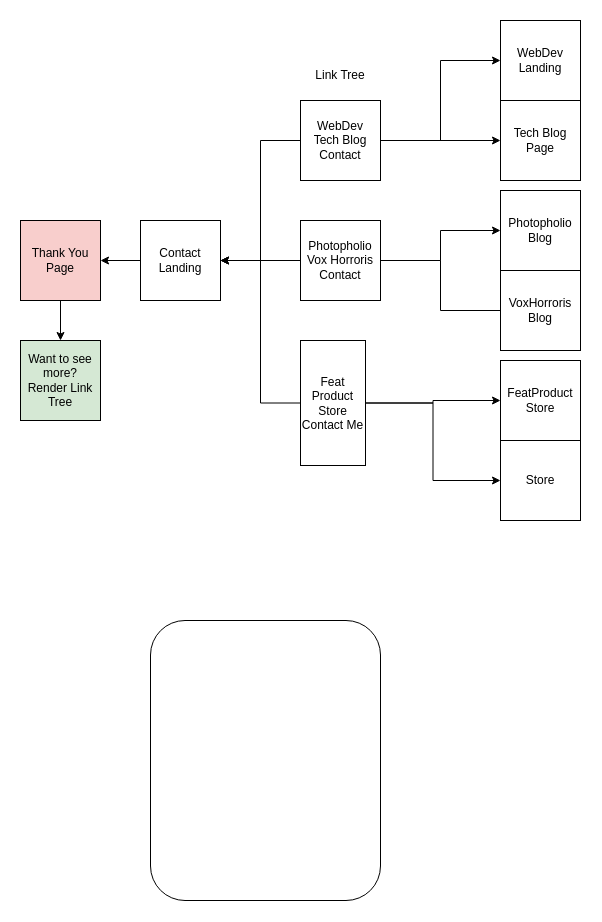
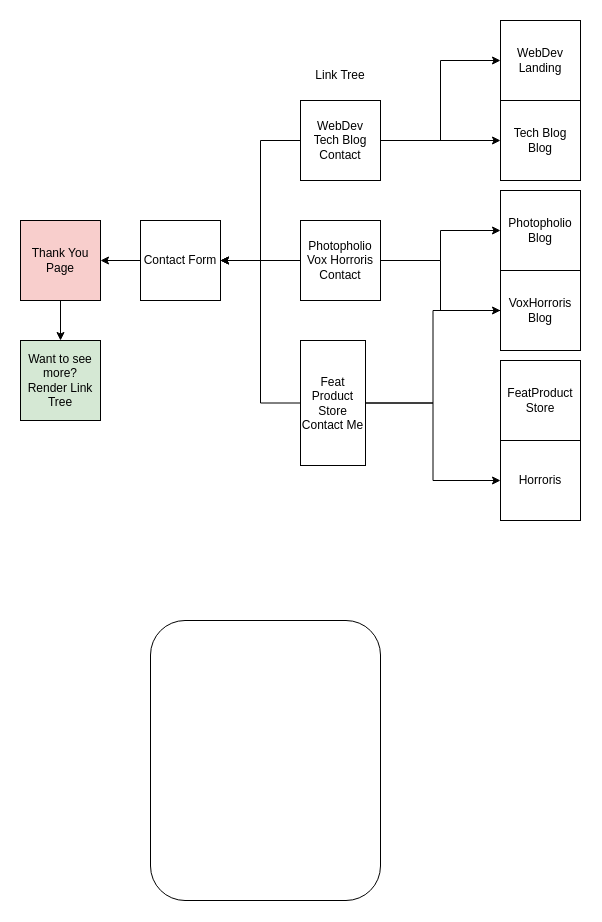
node "Tech Blog Page": label "Tech Blog Page" -> "Tech Blog Blog"
node "Contact Landing": label "Contact Landing" -> "Contact Form"
edge "Feat Product Store Contact Me" -> "FeatProduct Store": now "Feat Product Store Contact Me" -> "VoxHorroris Blog"
node "Store": label "Store" -> "Horroris"
